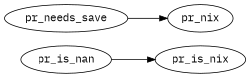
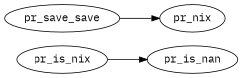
node "pr_needs_save": label "pr_needs_save" -> "pr_save_save"
edge "pr_is_nan" -> "pr_is_nix": reversed
